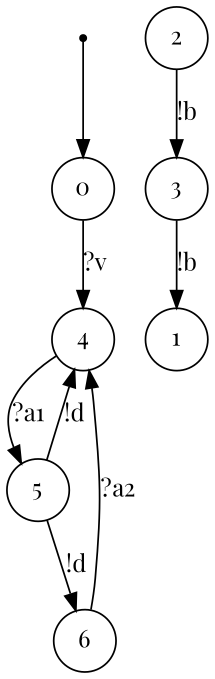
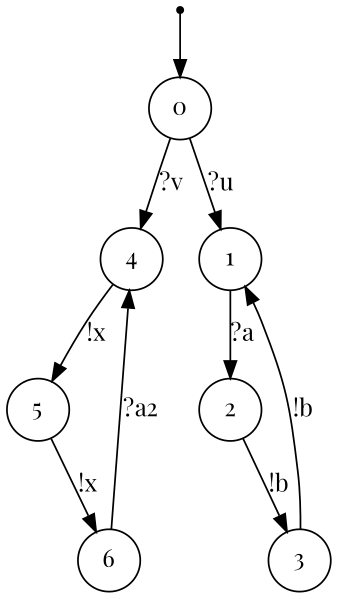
edge "0" -> "1": added, label "?u"
edge "1" -> "2": added, label "?a"
edge "4" -> "5": label "?a1" -> "!x"
edge "5" -> "4": removed, label "!d"
edge "5" -> "6": label "!d" -> "!x"
